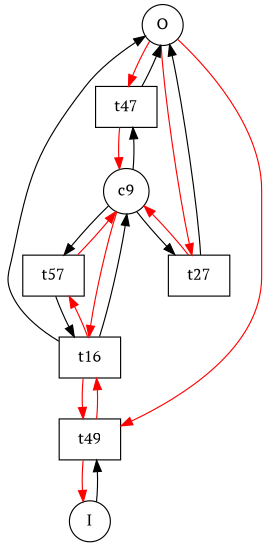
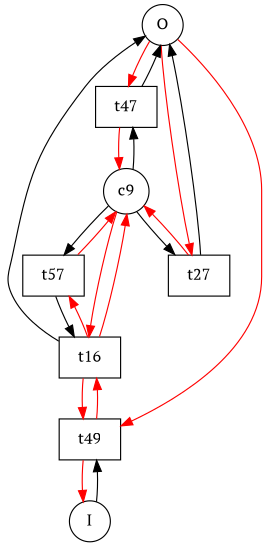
edge "t16" -> "c9": color black -> red
